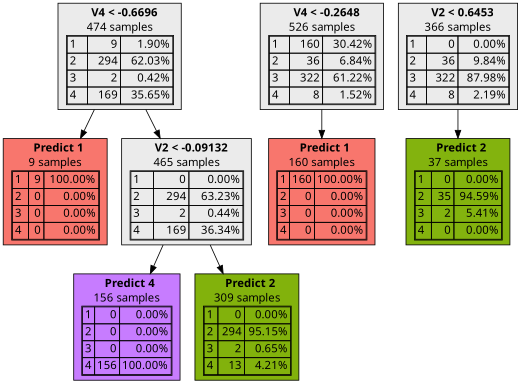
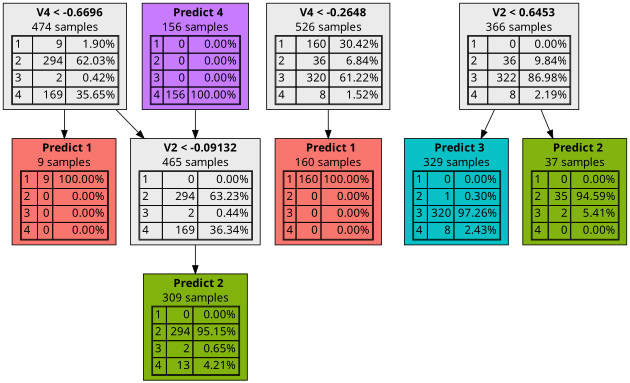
node "V4 < -0.2648": text "322" -> "320"
node "V2 < 0.6453": text "87.98%" -> "86.98%"
node "Predict 3": added
edge "V2 < -0.09132" -> "Predict 4": reversed
